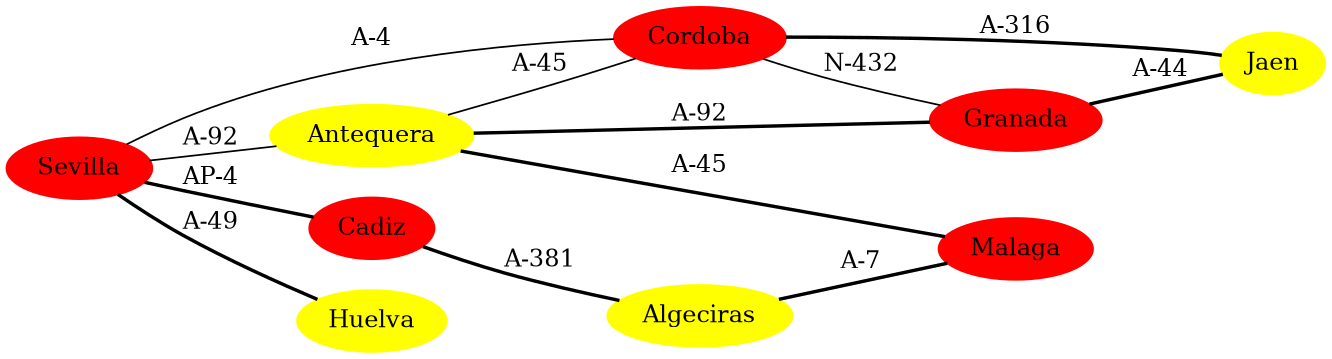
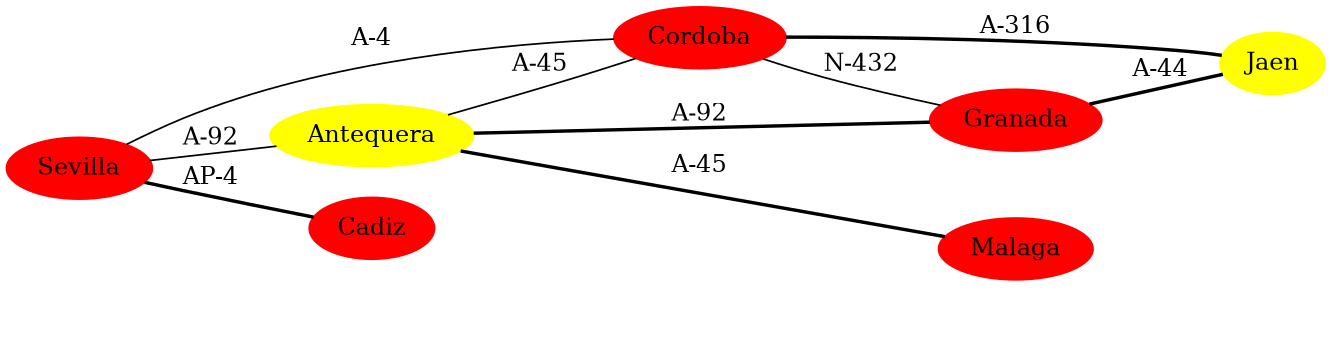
node "Algeciras": removed
node "Huelva": removed
